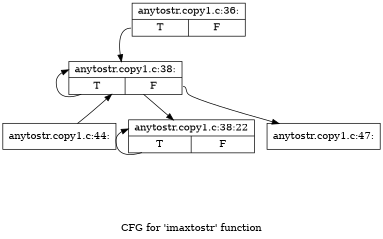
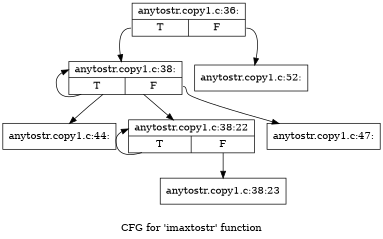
node "anytostr.copy1.c:52:": added
edge "anytostr.copy1.c:44:" -> "anytostr.copy1.c:38:": reversed
node "anytostr.copy1.c:38:23": added
